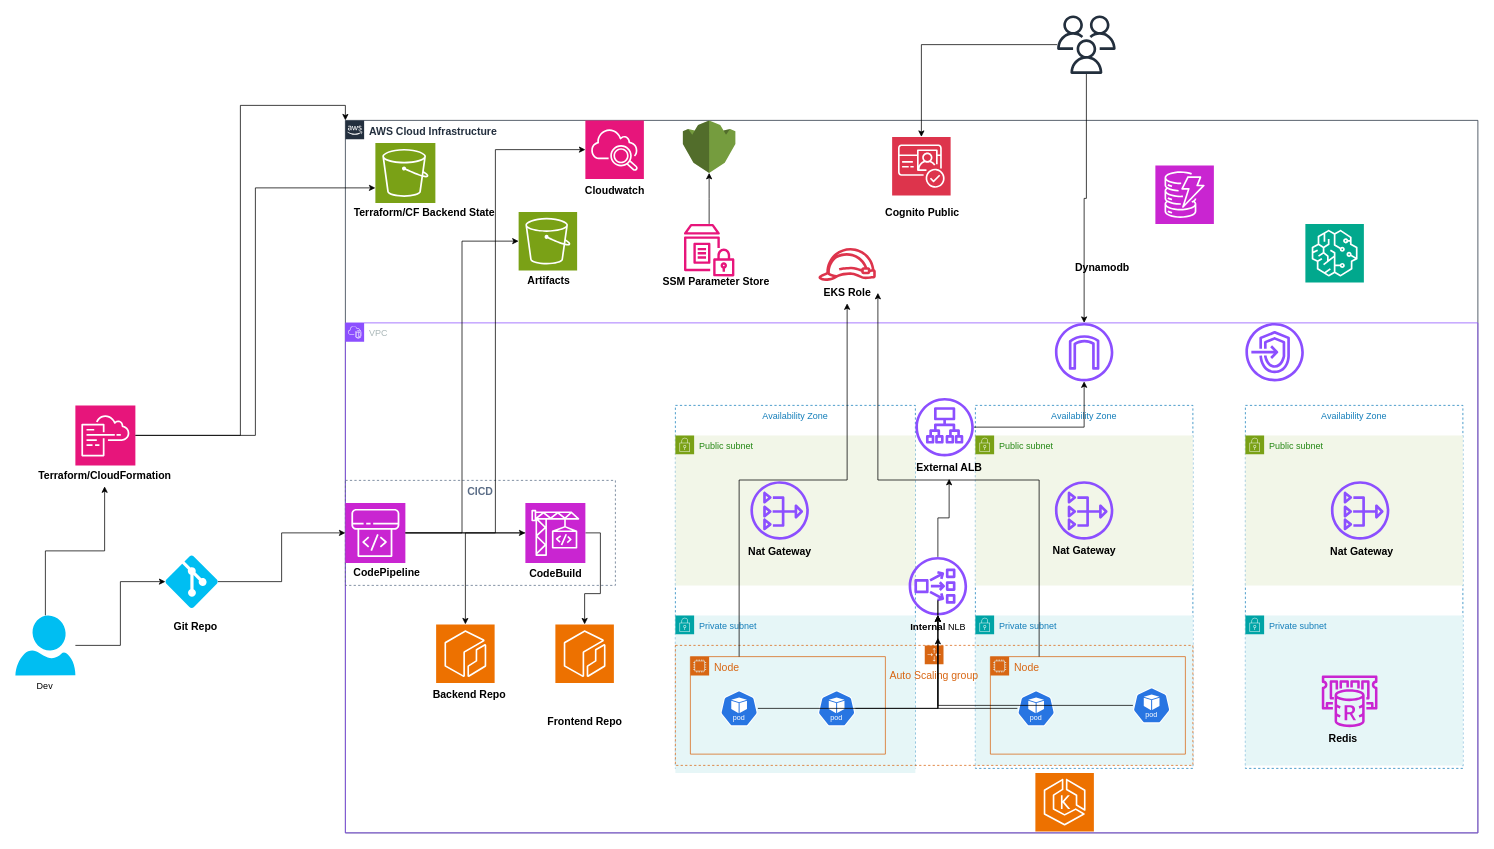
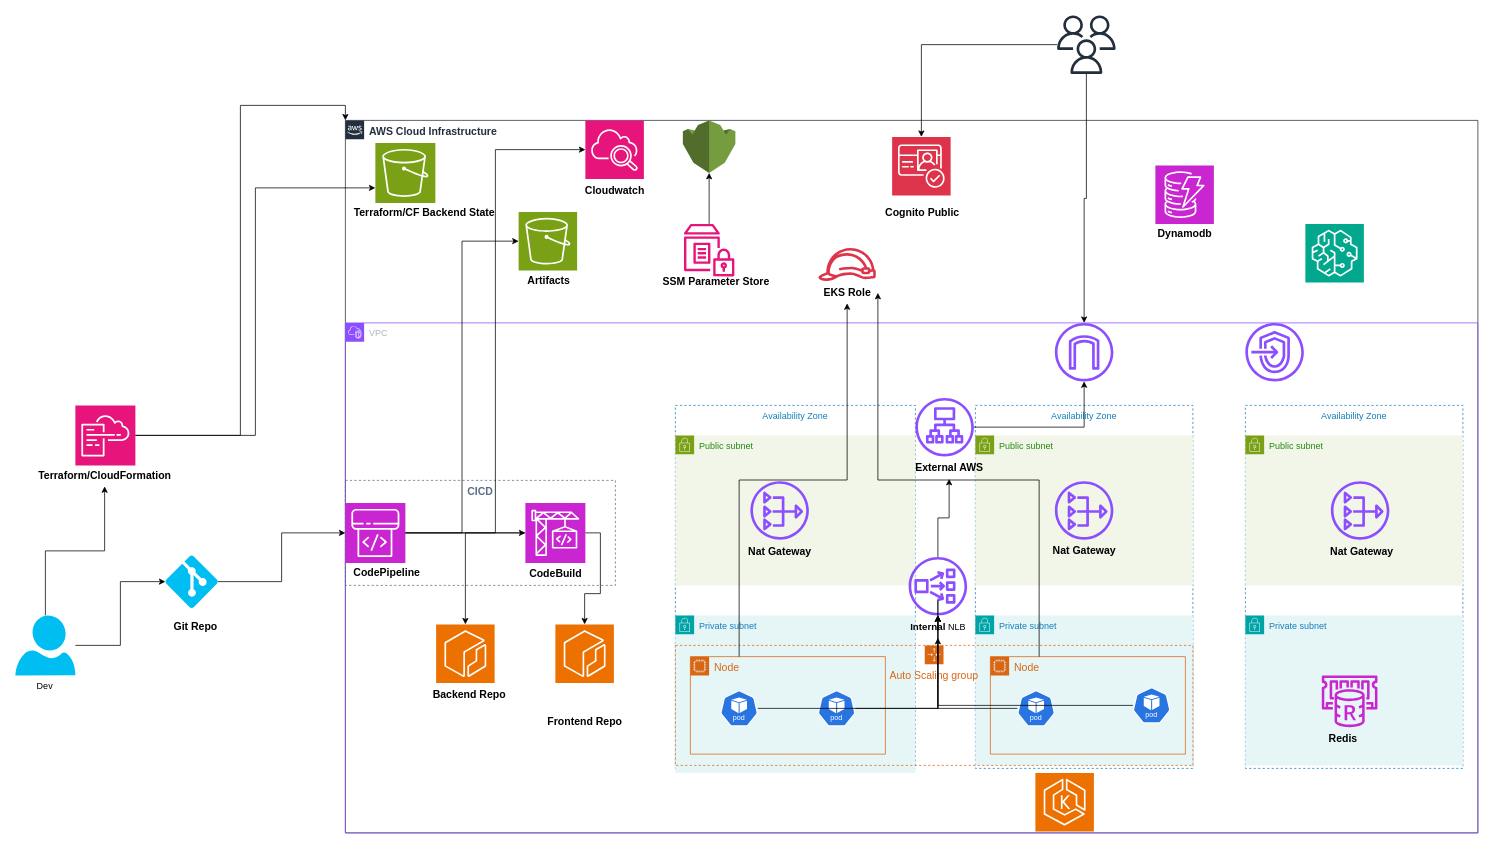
node "Dynamodb": moved (1102, 273) -> (1185, 239)
node "External ALB": label "External ALB" -> "External AWS"
